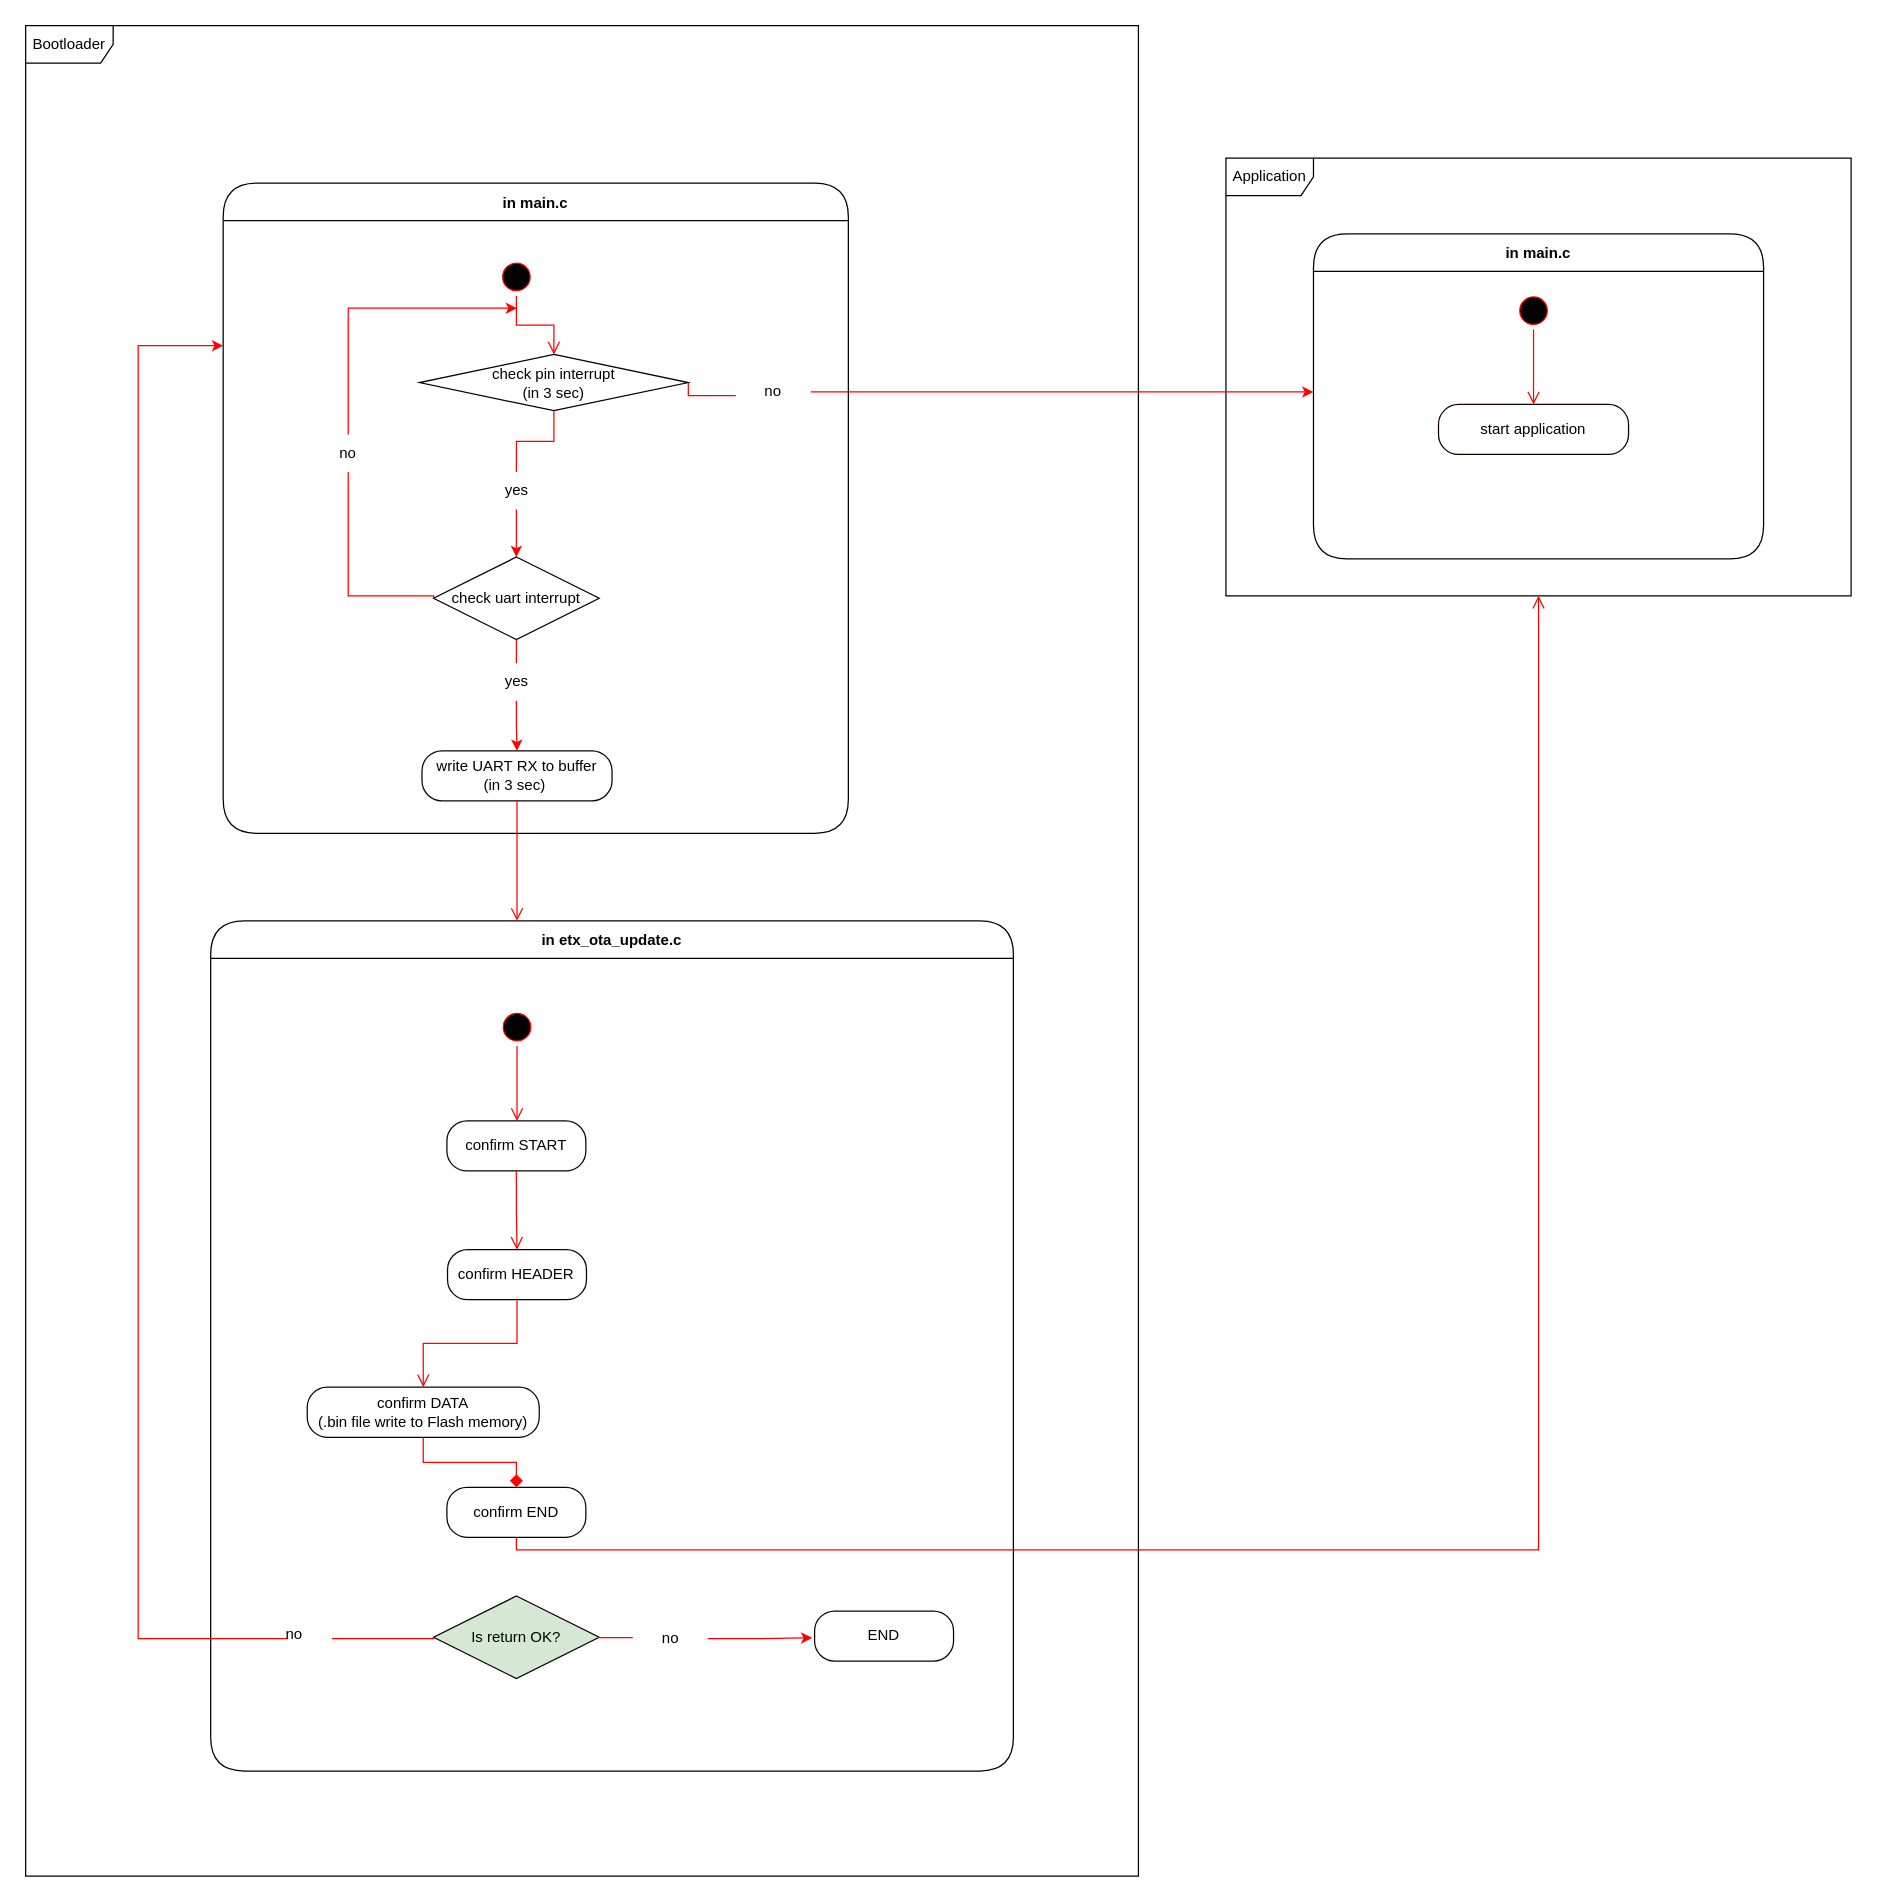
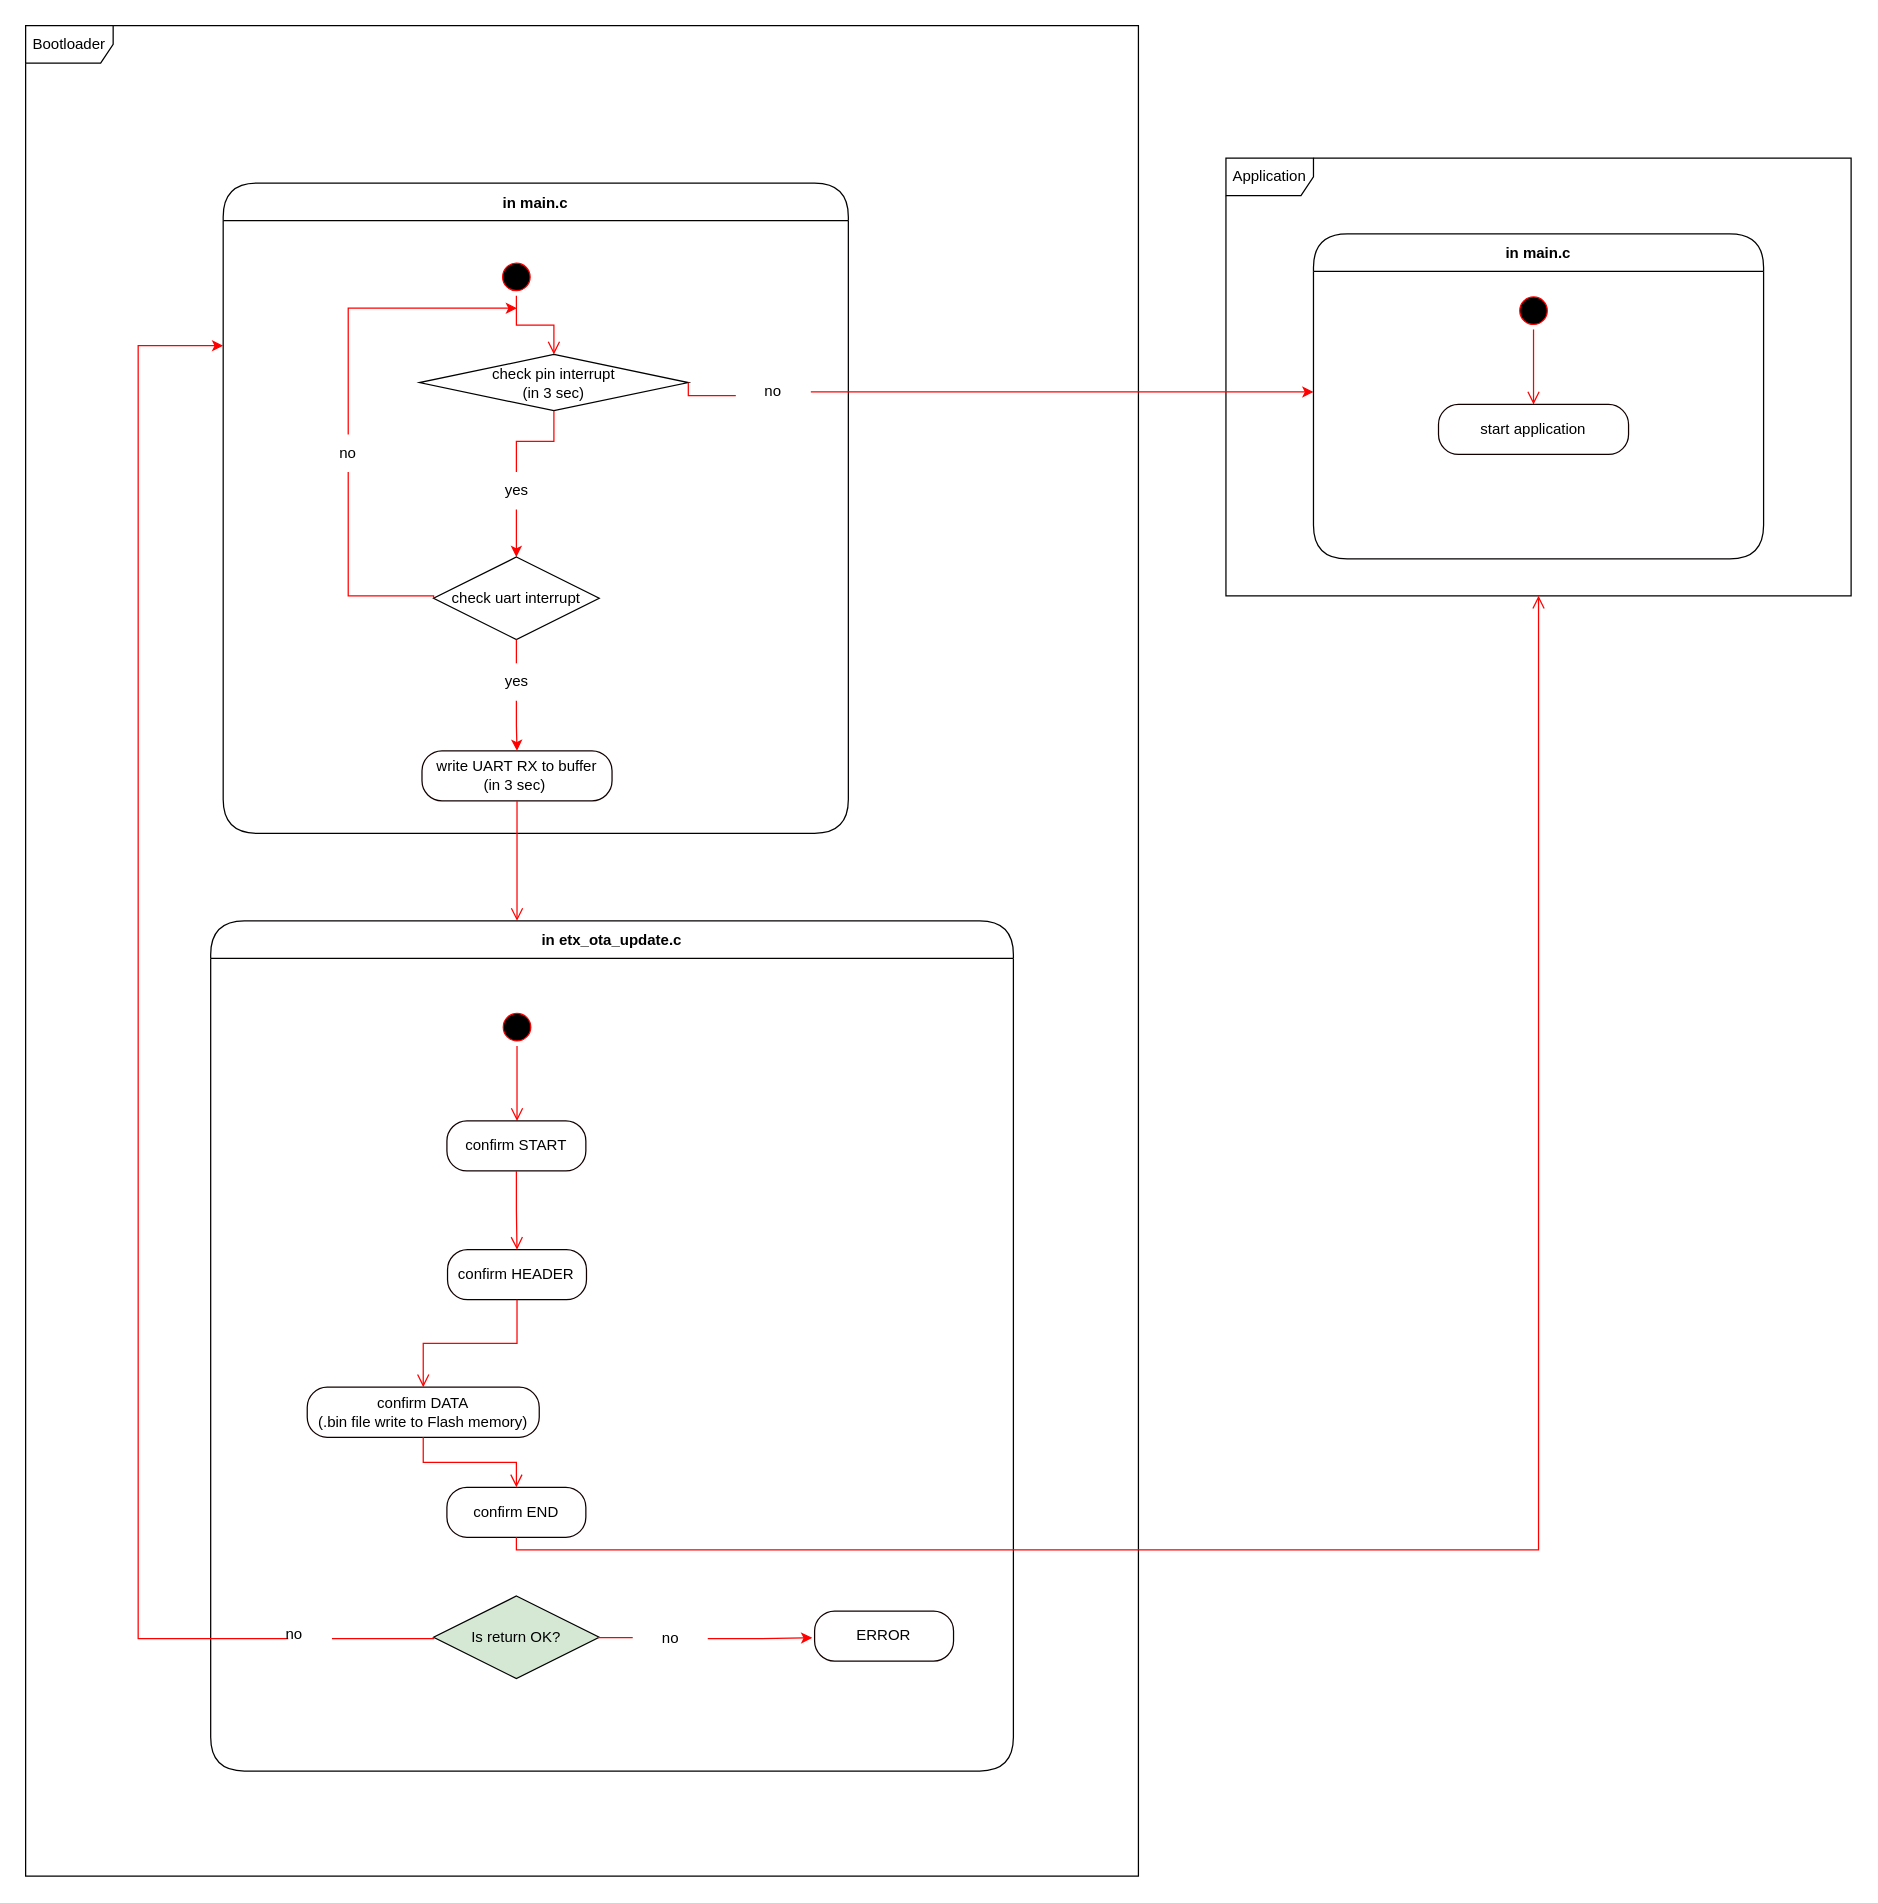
edge "confirm DATA (.bin file write to Flash memory)" -> "confirm END": arrowhead diamond -> open
node "END": label "END" -> "ERROR"
